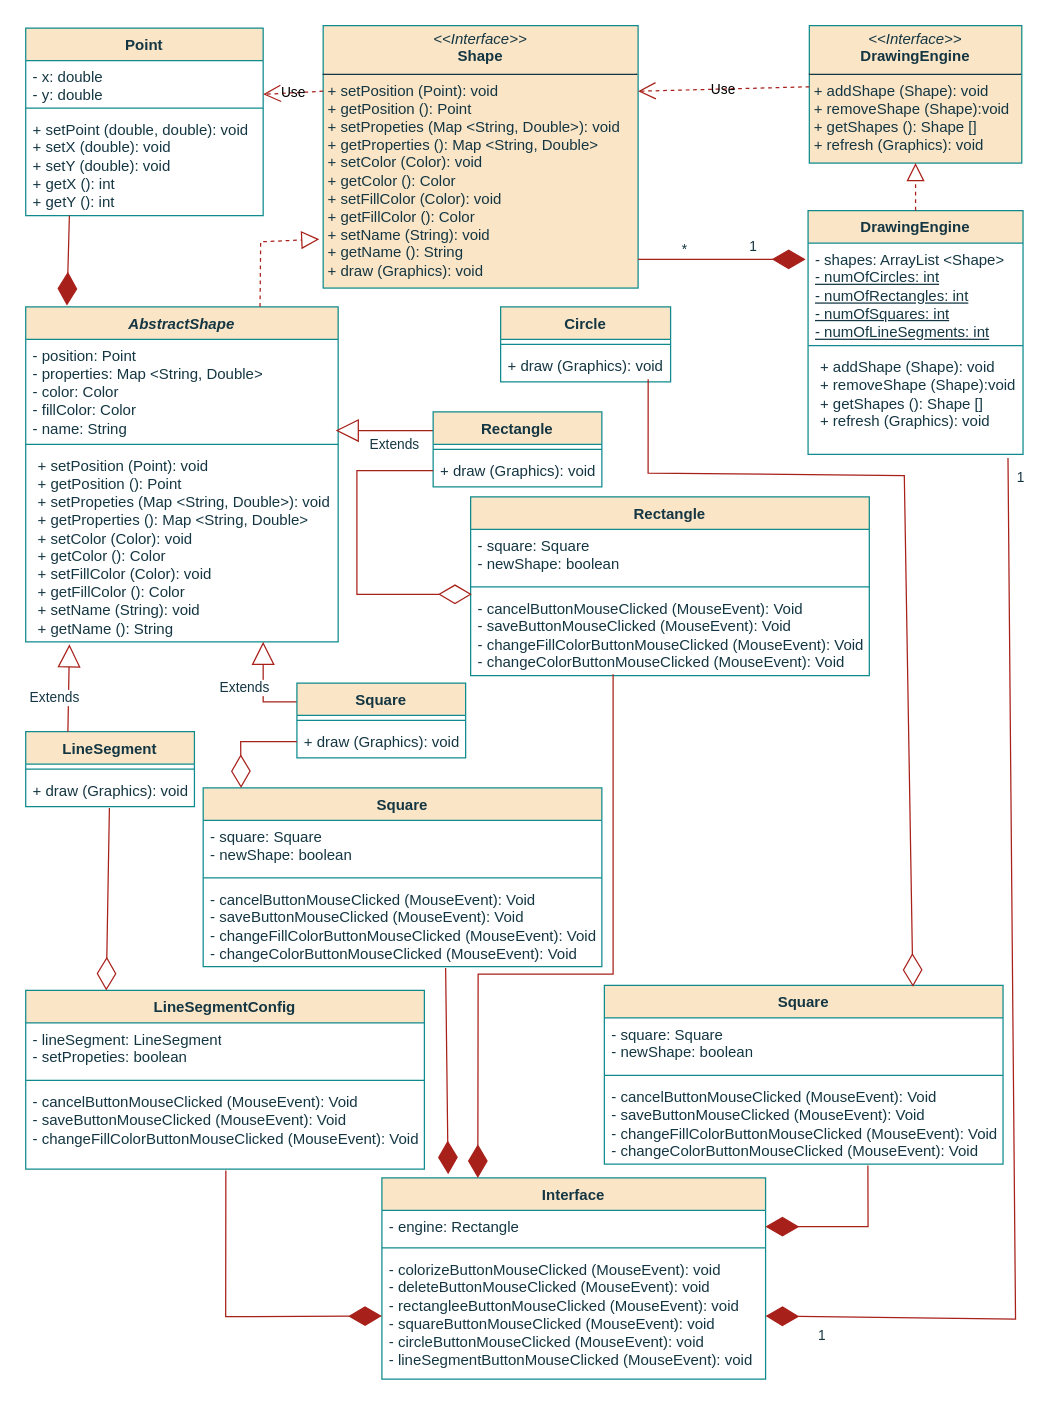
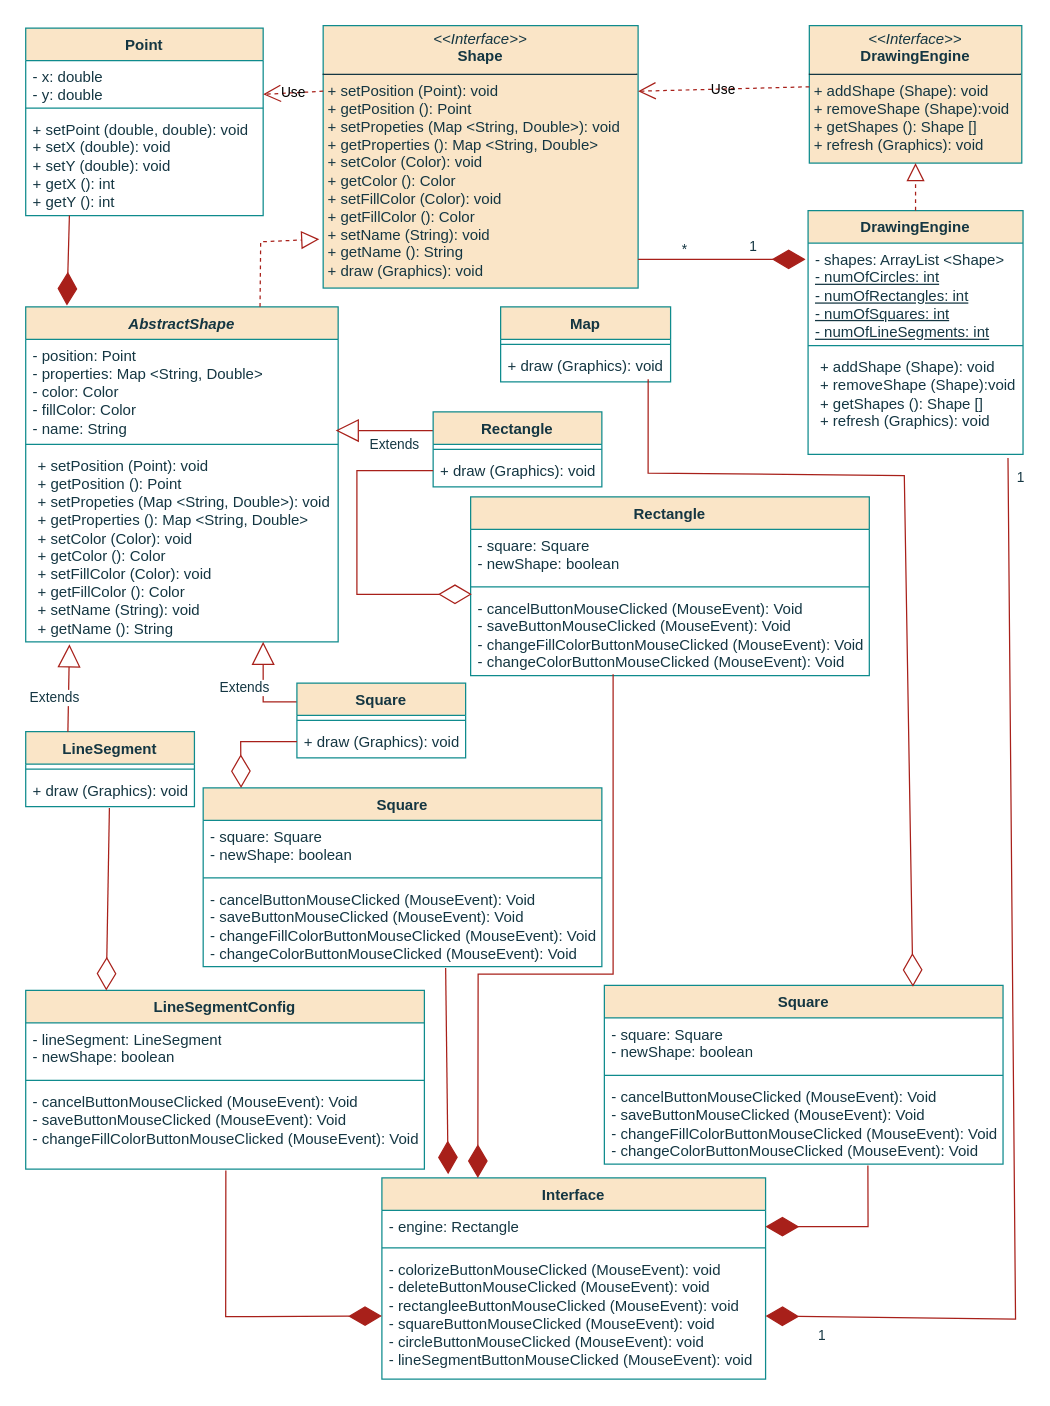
node "Circle": label "Circle" -> "Map"
node "- lineSegment: LineSegment - setPropeties: boolean": label "- lineSegment: LineSegment - setPropeties: boolean" -> "- lineSegment: LineSegment - newShape: boolean"
